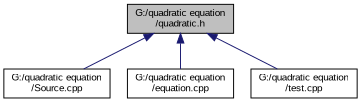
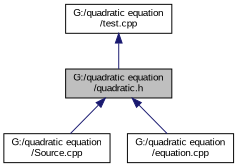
edge "G:/quadratic equation /test.cpp" -> "G:/quadratic equation /quadratic.h": reversed
